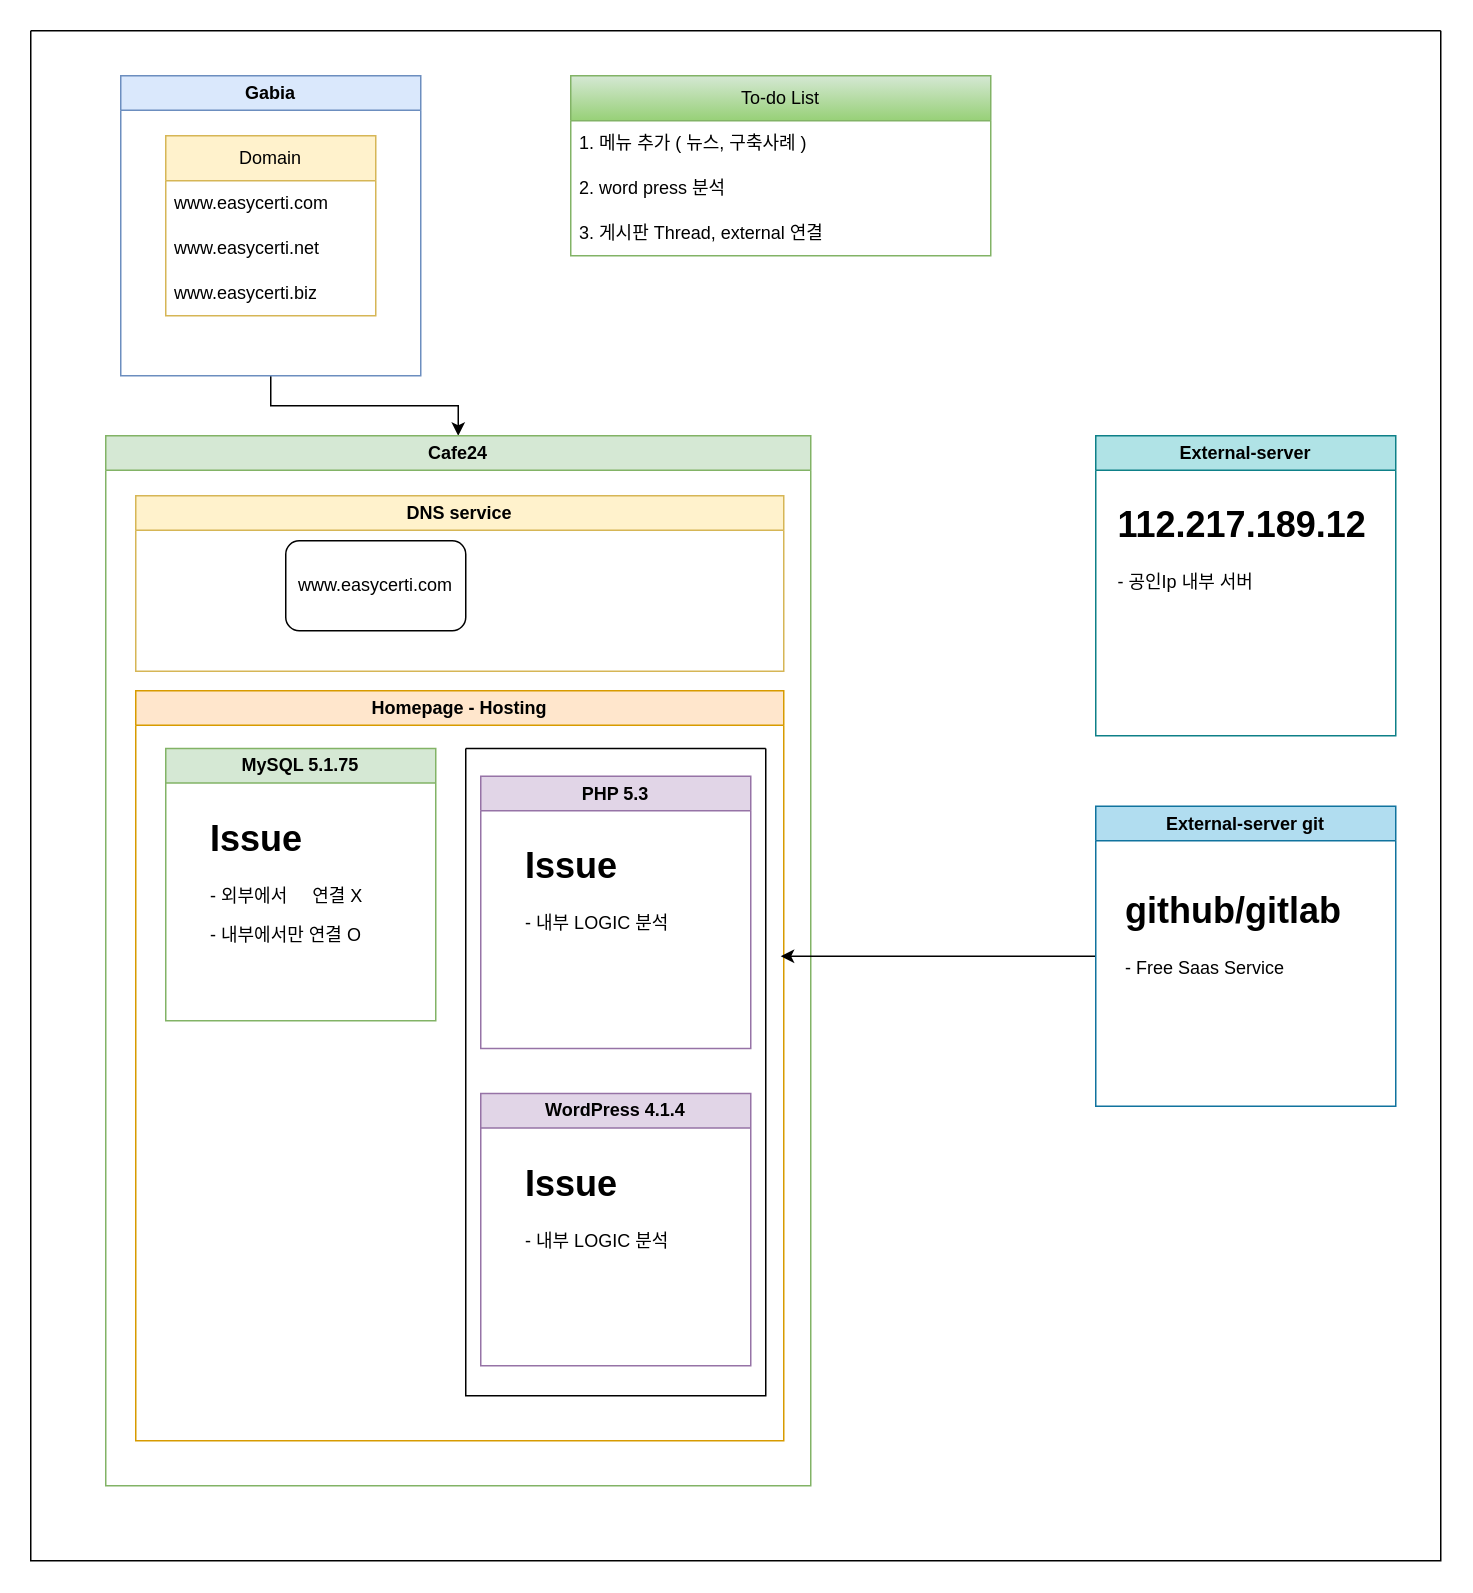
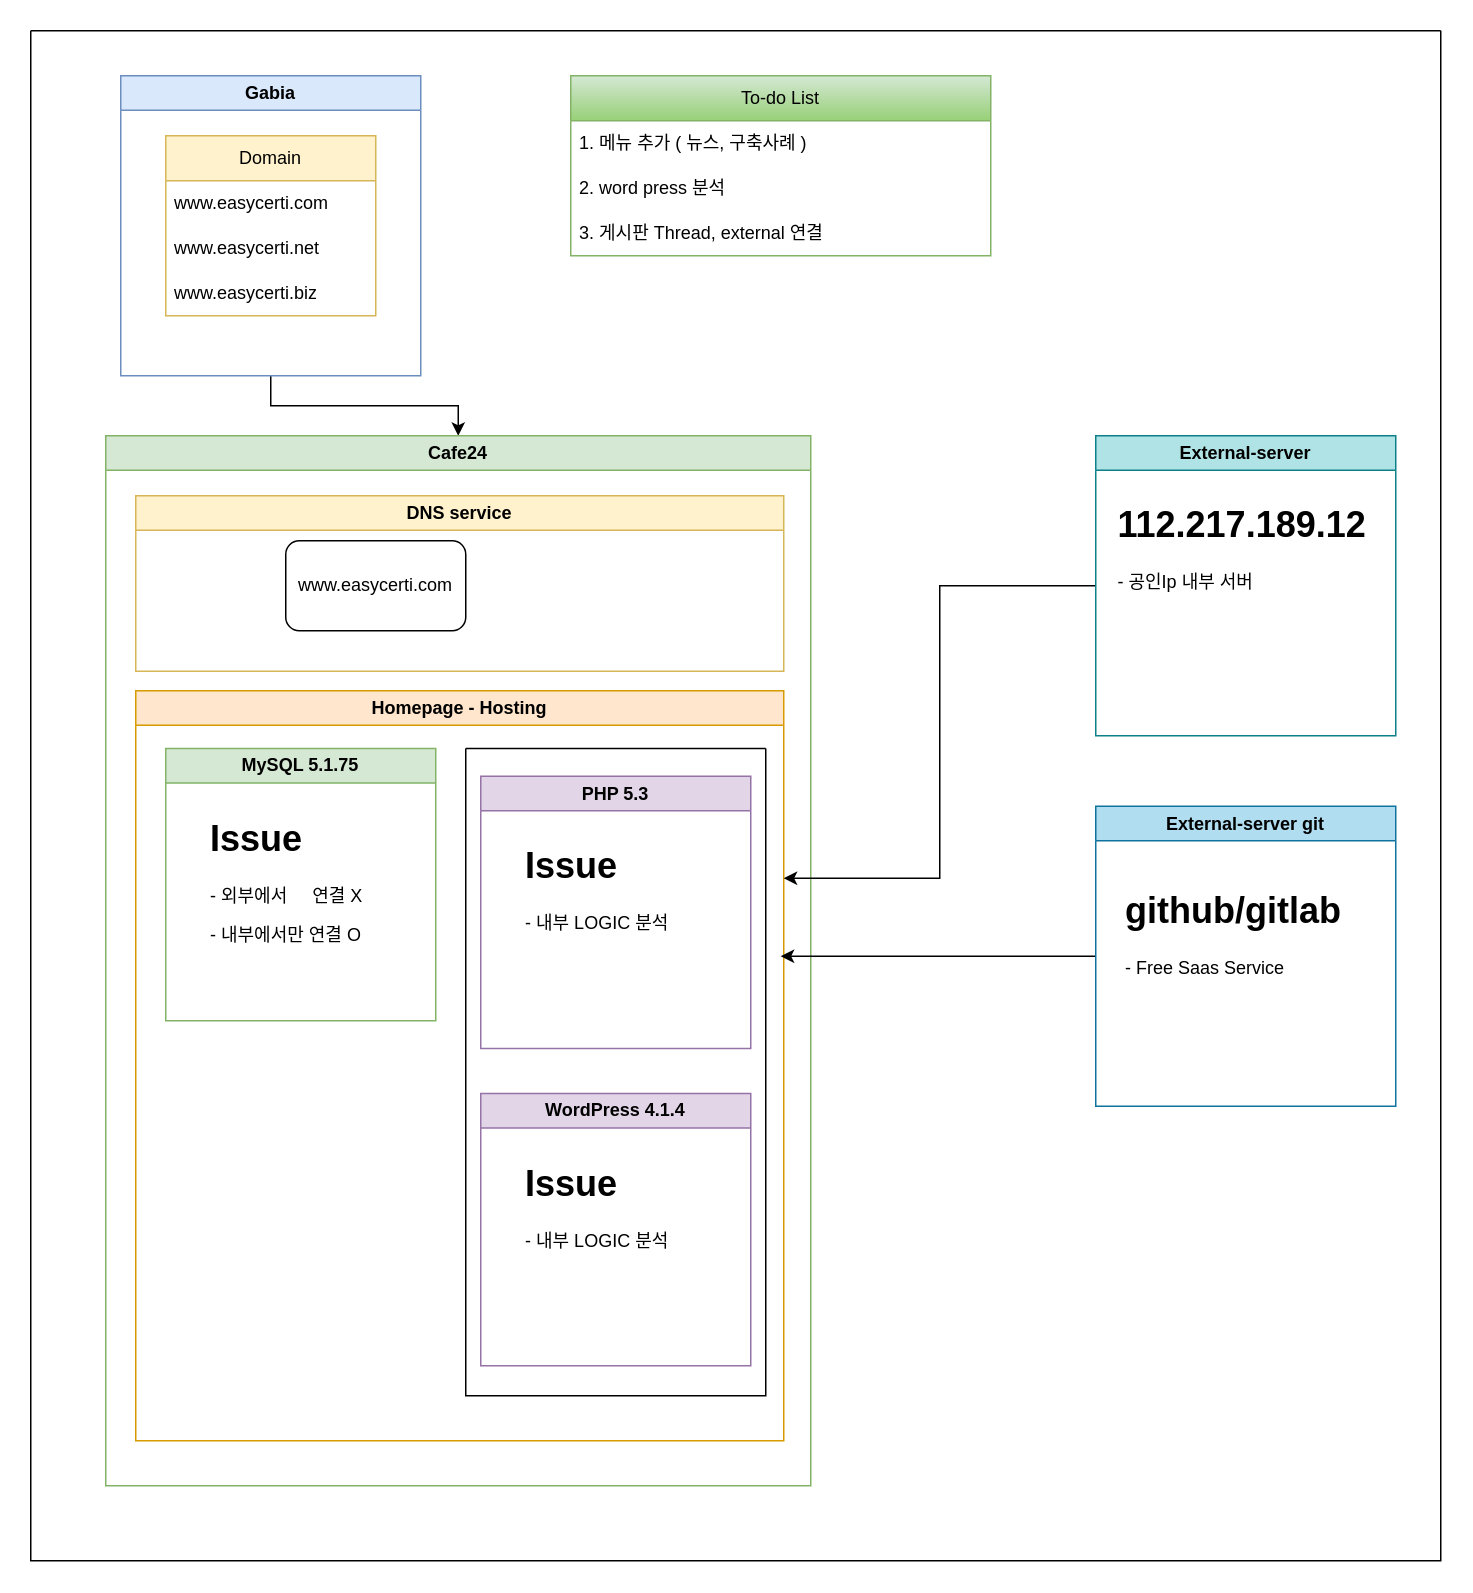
edge "External-server" -> "Homepage - Hosting": added
